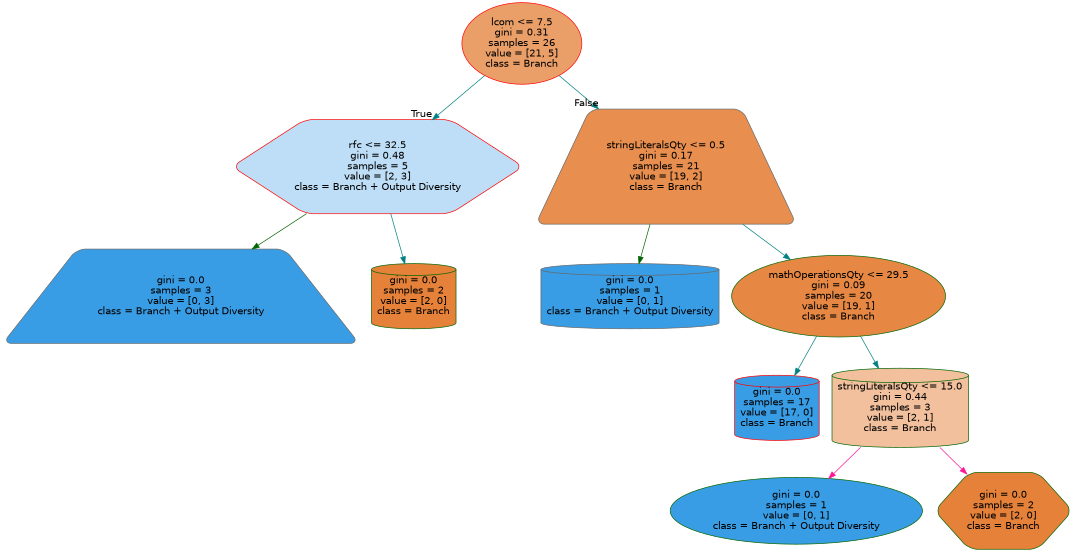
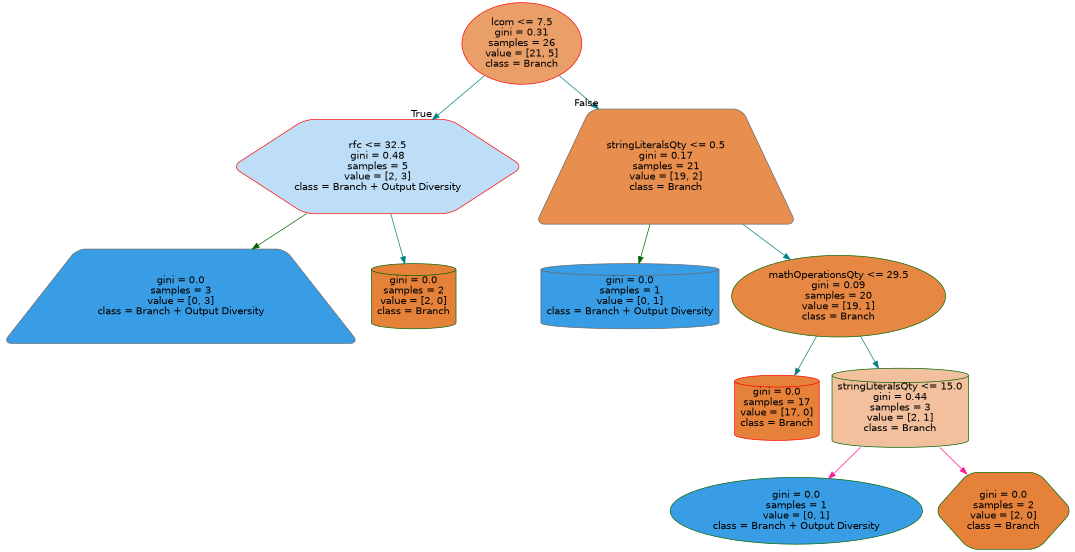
node "gini = 0.0 samples = 17 value = [17, 0] class = Branch": fillcolor #399de5 -> #e58139
